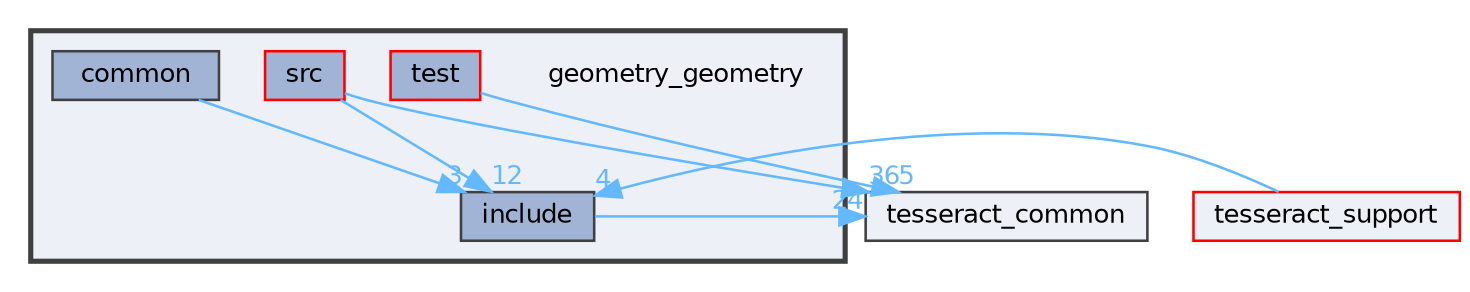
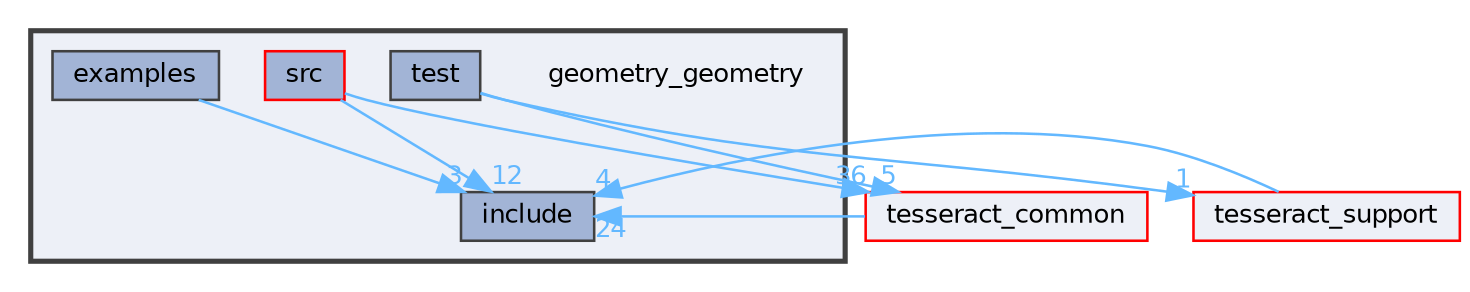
node "common": label "common" -> "examples"
node "test": color red -> grey25
edge "test" -> "tesseract_support": added
edge "include" -> "tesseract_common": reversed
node "tesseract_common": color grey25 -> red
